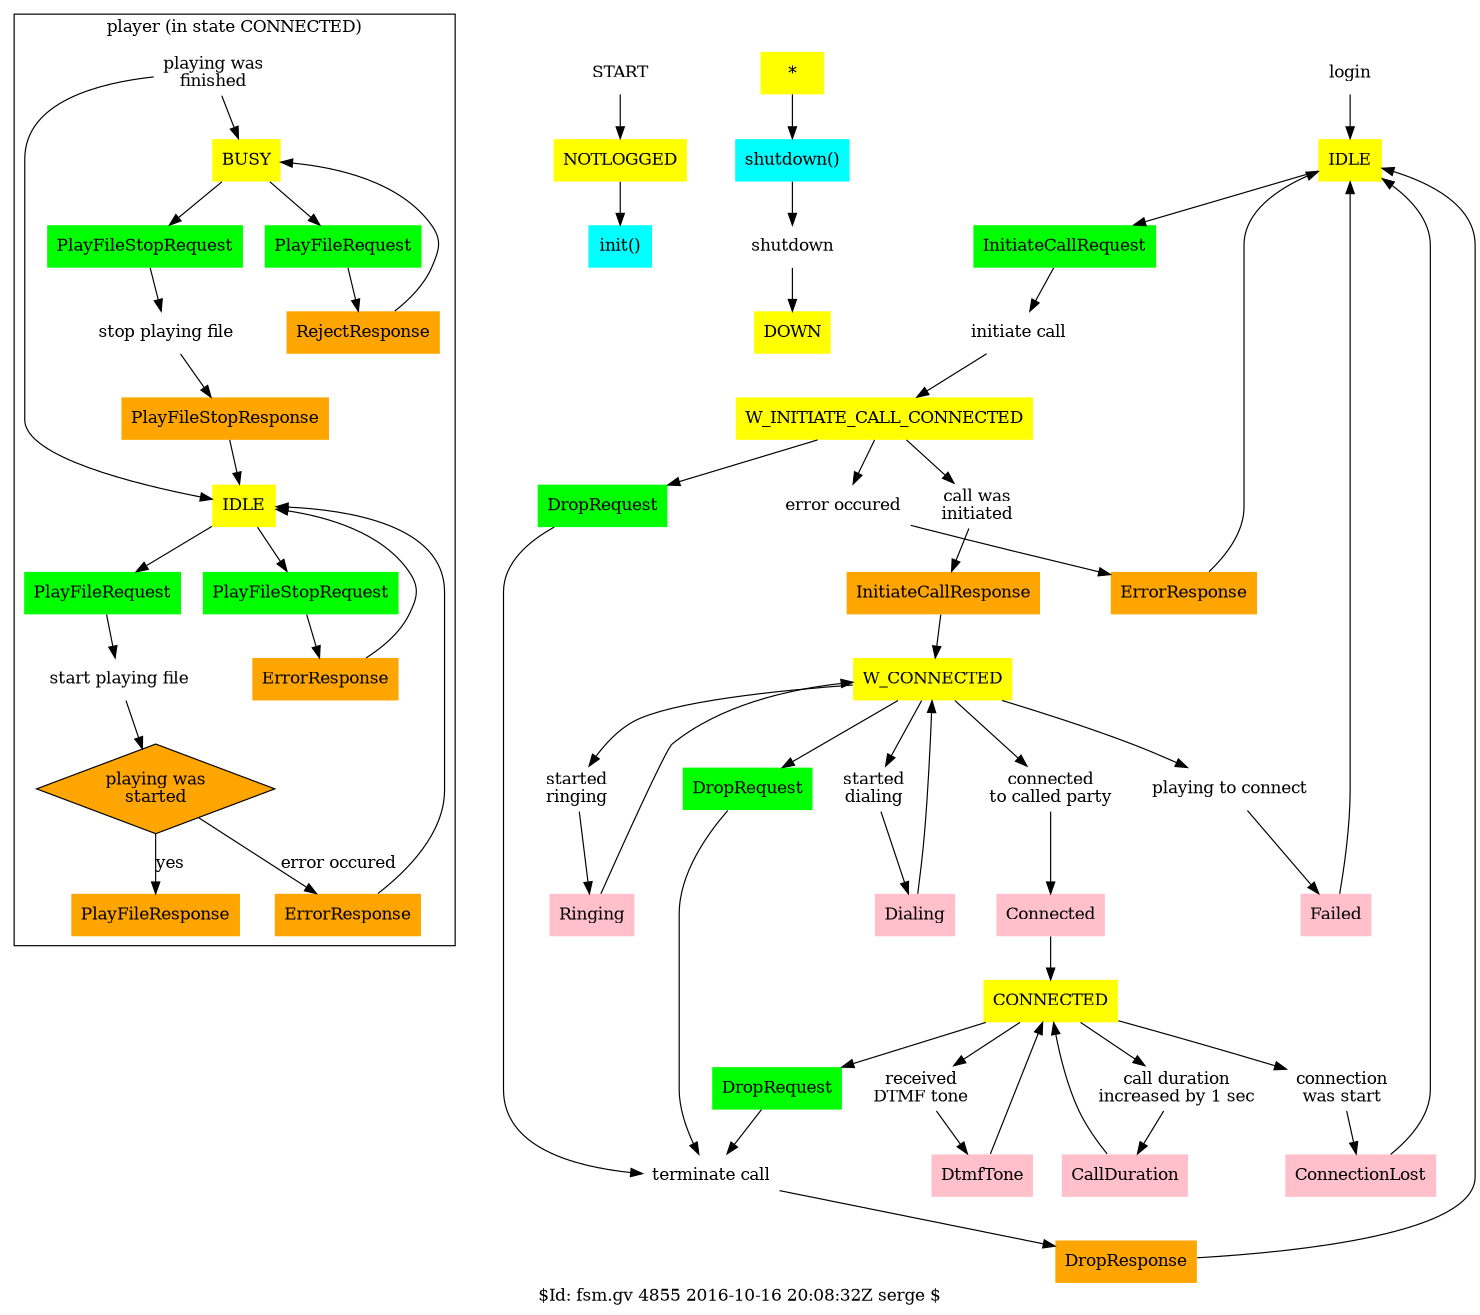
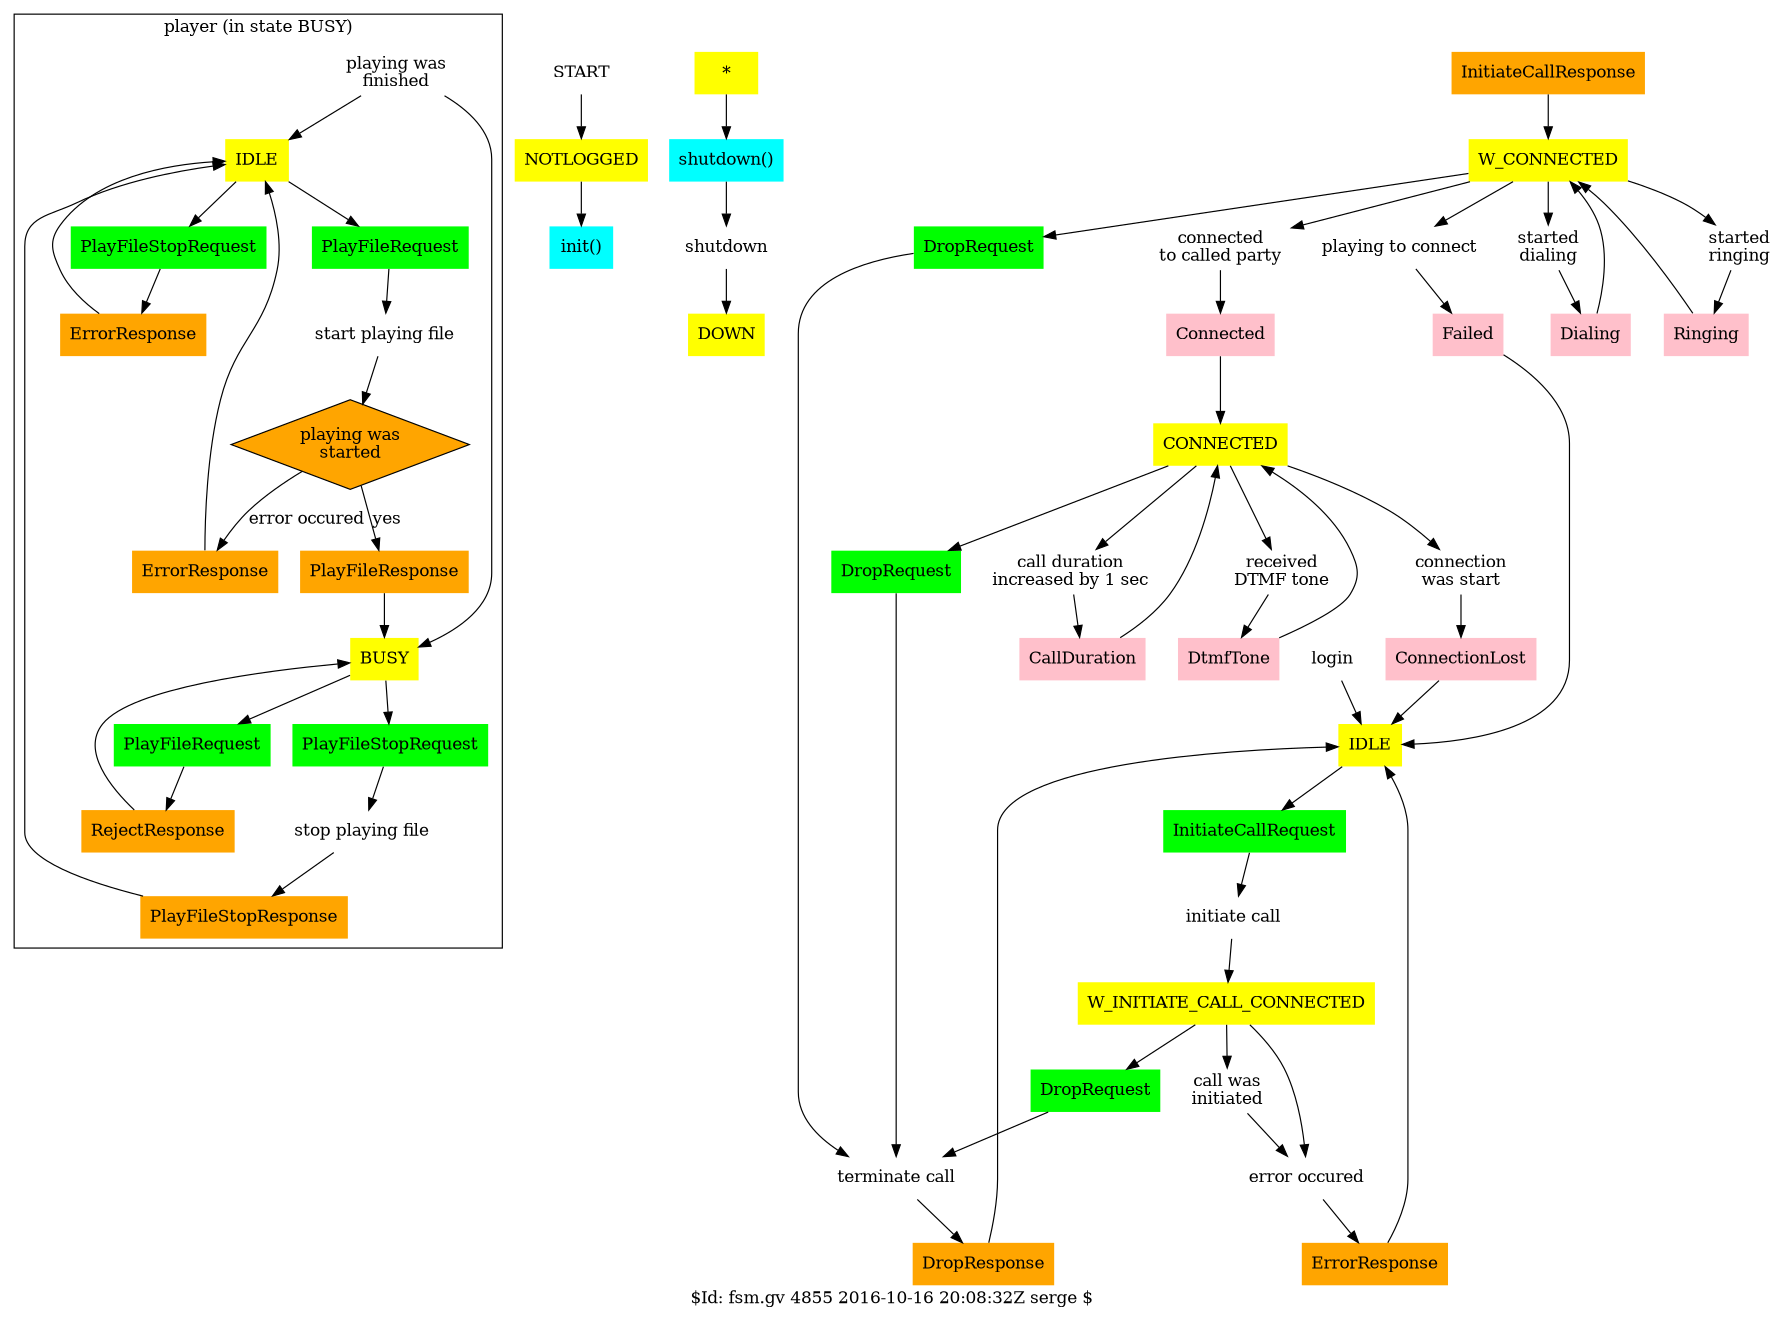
cluster "player (in state CONNECTED)": label "player (in state CONNECTED)" -> "player (in state BUSY)"
edge "call was initiated" -> "InitiateCallResponse": now "call was initiated" -> "error occured"
edge "PlayFileResponse" -> "BUSY": added
